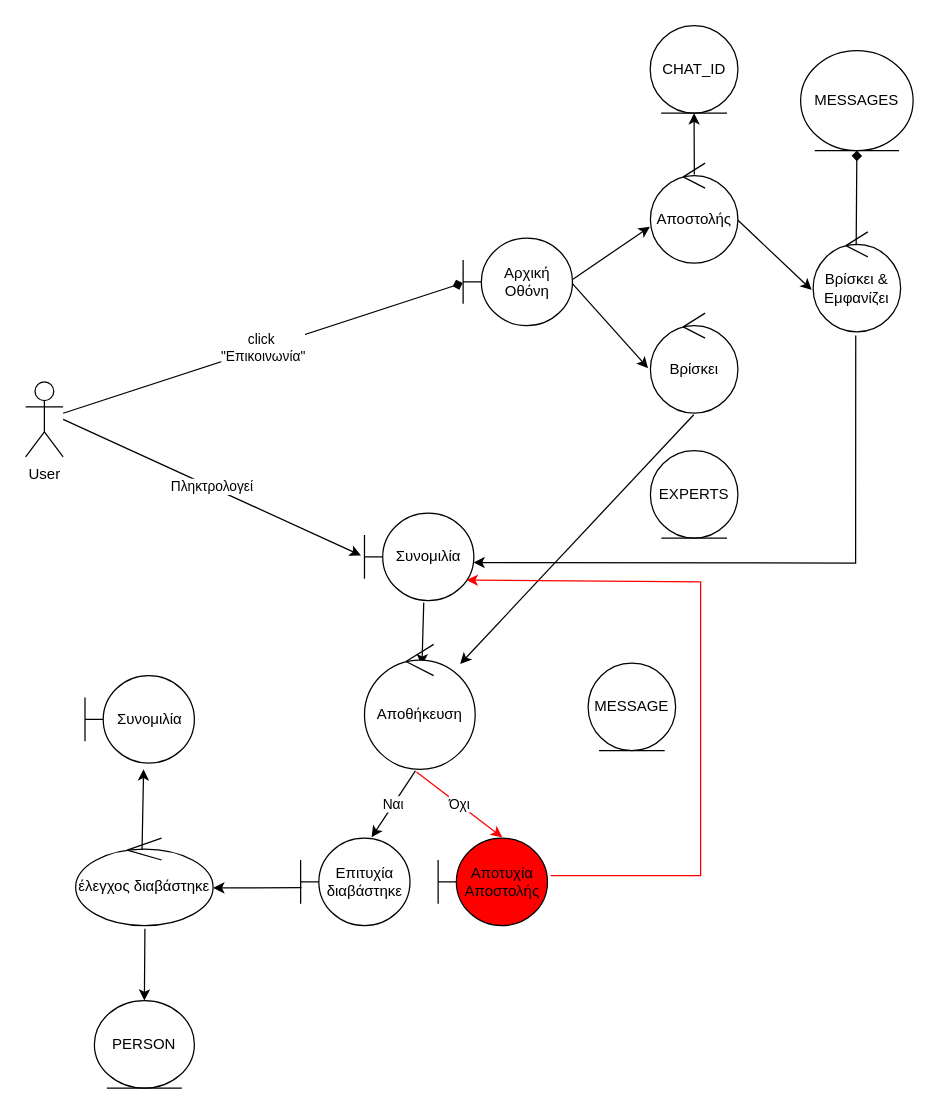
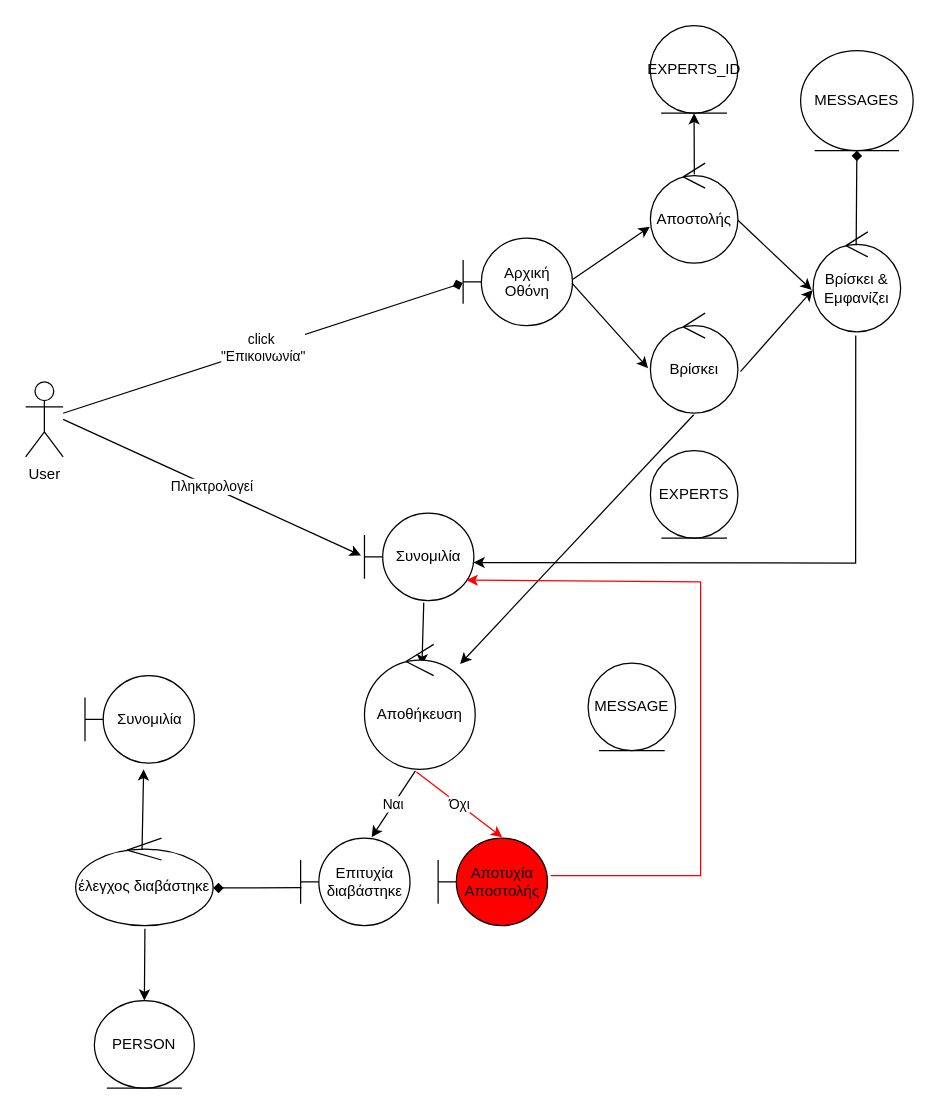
node "CHAT_ID": label "CHAT_ID" -> "EXPERTS_ID"
edge "Βρίσκει" -> "Βρίσκει & Εμφανίζει": added
edge "Επιτυχία διαβάστηκε" -> "έλεγχος διαβάστηκε": arrowhead classic -> diamond
